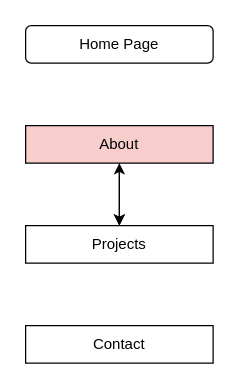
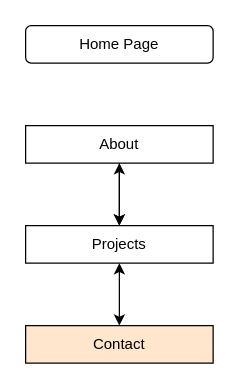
node "About": fillcolor #f8cecc -> #ffffff
edge "Projects" -- "Contact": added
node "Contact": fillcolor #ffffff -> #ffe6cc
